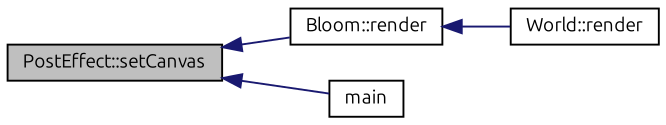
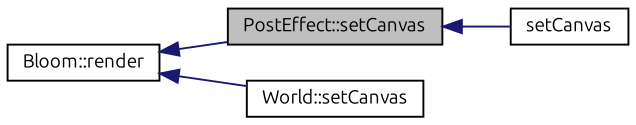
node "World::render": label "World::render" -> "World::setCanvas"
edge "Bloom::render" -> "PostEffect::setCanvas": reversed
node "main": label "main" -> "setCanvas"
